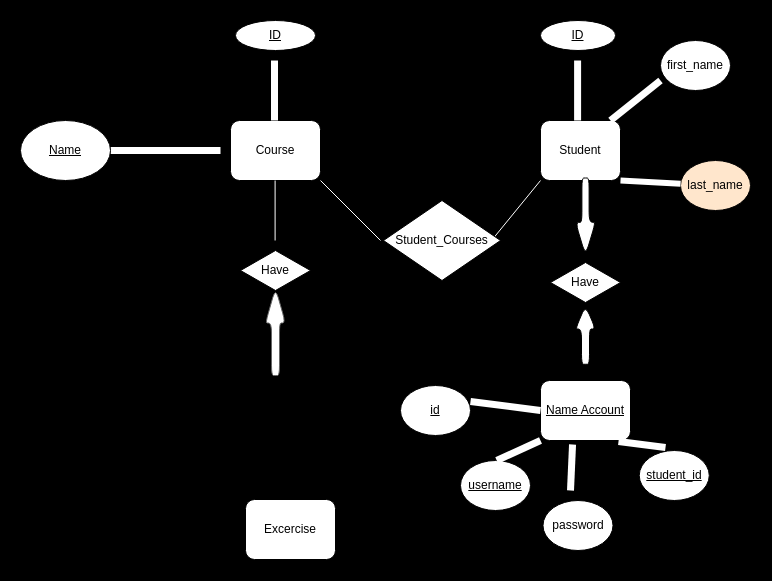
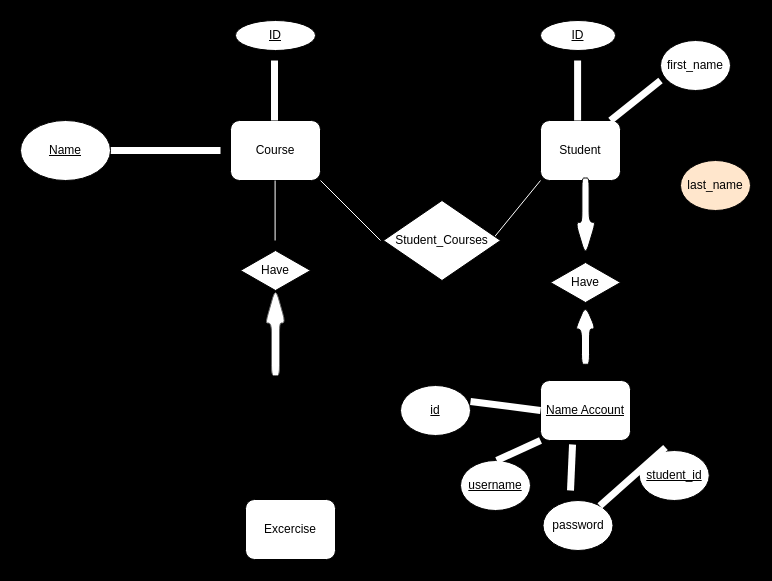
edge "Student" -- "last_name": removed
edge "Name Account" -- "student_id": now "password" -- "student_id"
